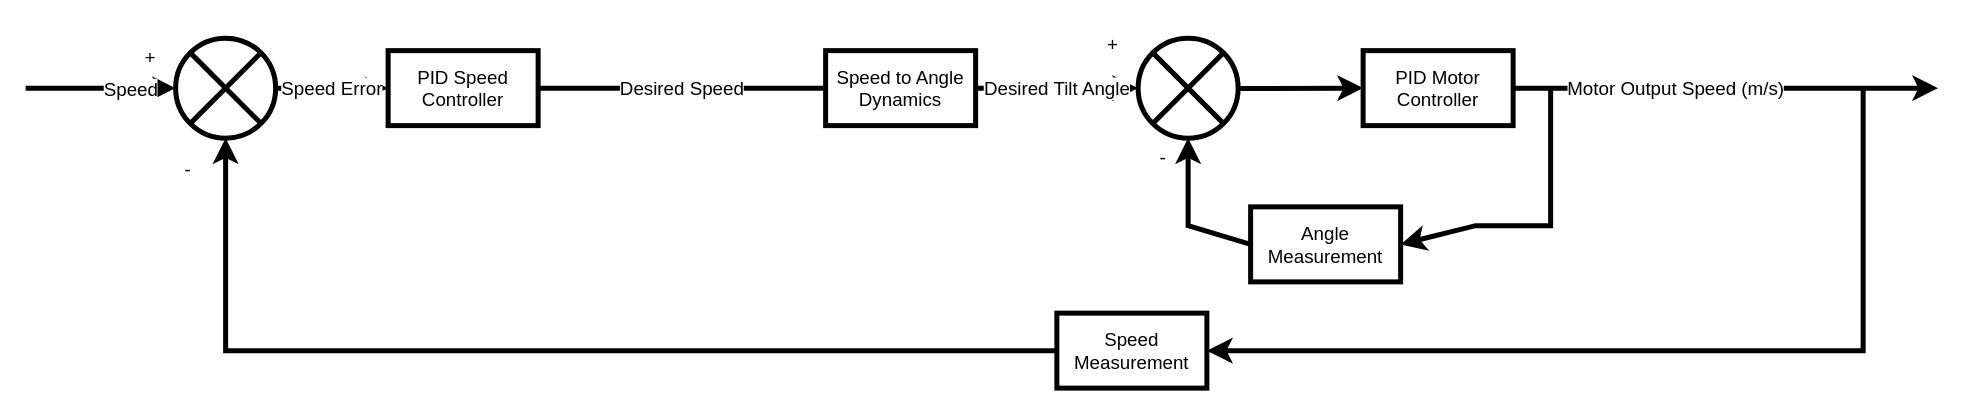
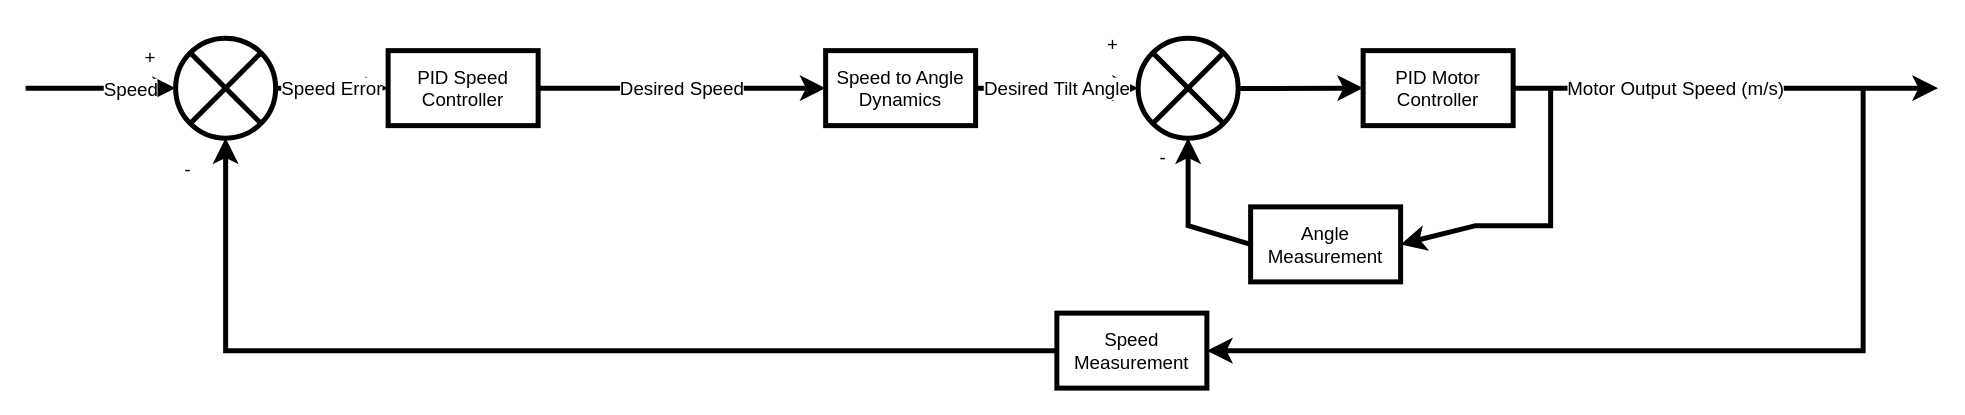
edge "PID Speed Controller" -- "Speed to Angle Dynamics": arrowhead none -> classic
